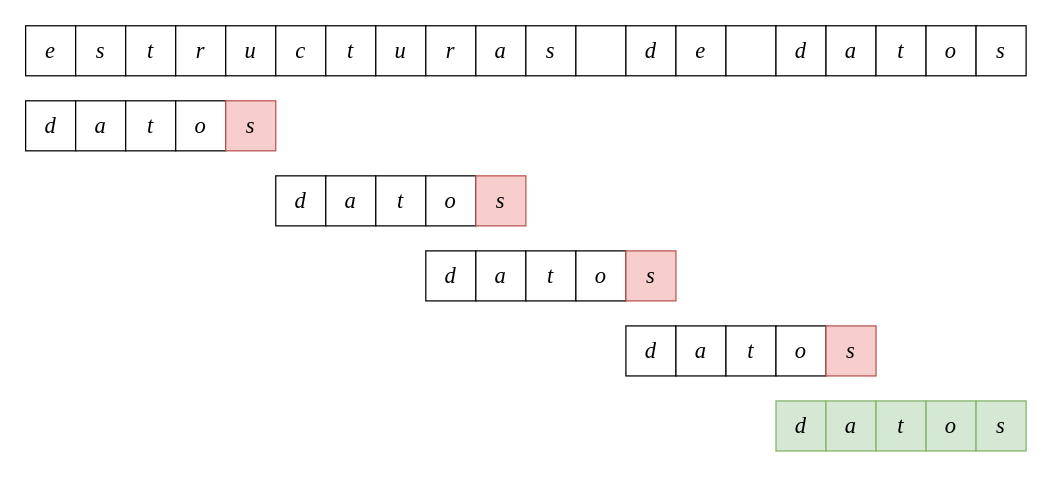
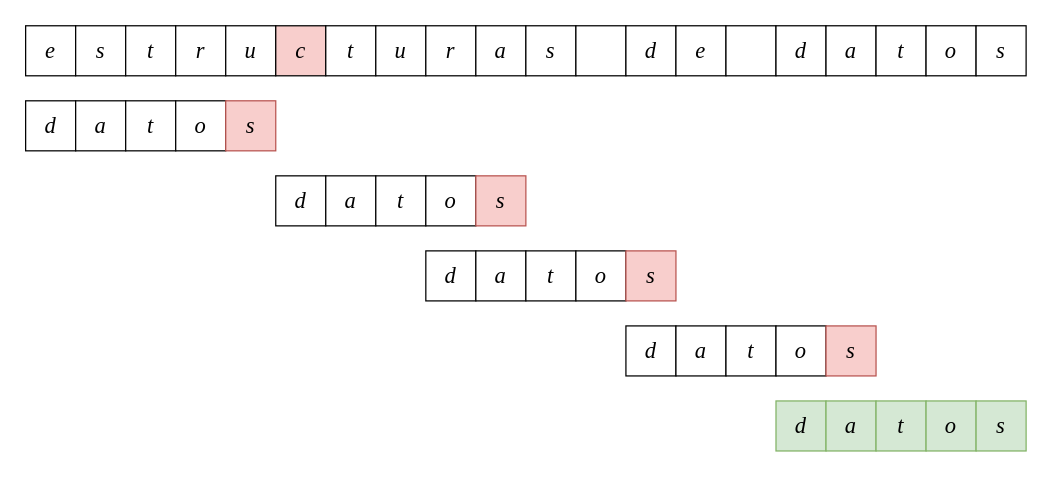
node "c": fillcolor #ffffff -> #f8cecc
